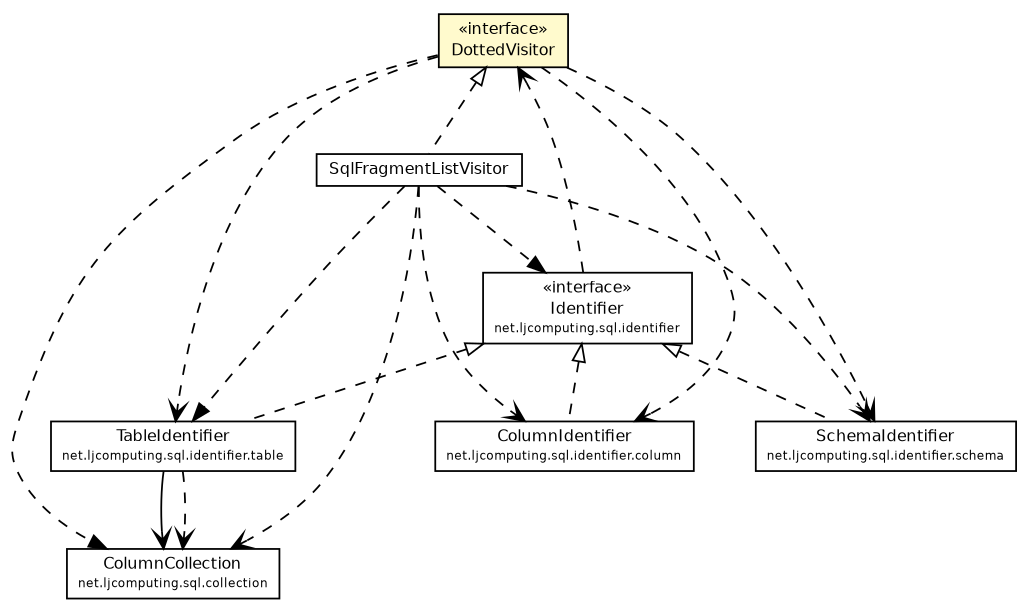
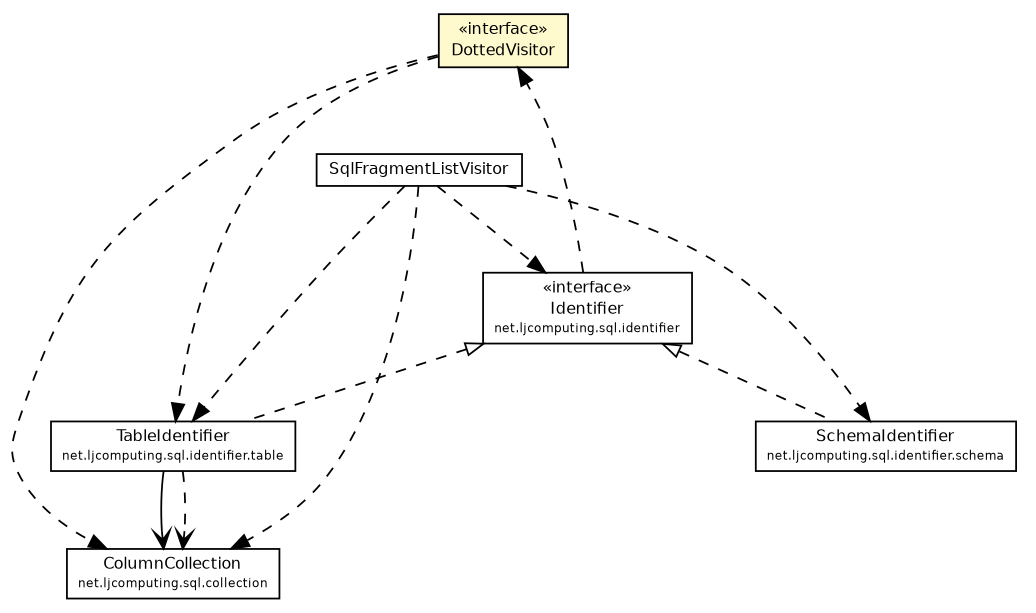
edge "SqlFragmentListVisitor" -> "DottedVisitor": removed
edge "Identifier" -> "DottedVisitor": arrowhead open -> normal
edge "DottedVisitor" -> "TableIdentifier": arrowhead open -> normal
edge "DottedVisitor" -> "SchemaIdentifier": removed
edge "SqlFragmentListVisitor" -> "SchemaIdentifier": arrowhead open -> normal
edge "SqlFragmentListVisitor" -> "ColumnCollection": arrowhead open -> normal
node "ColumnIdentifier": removed
